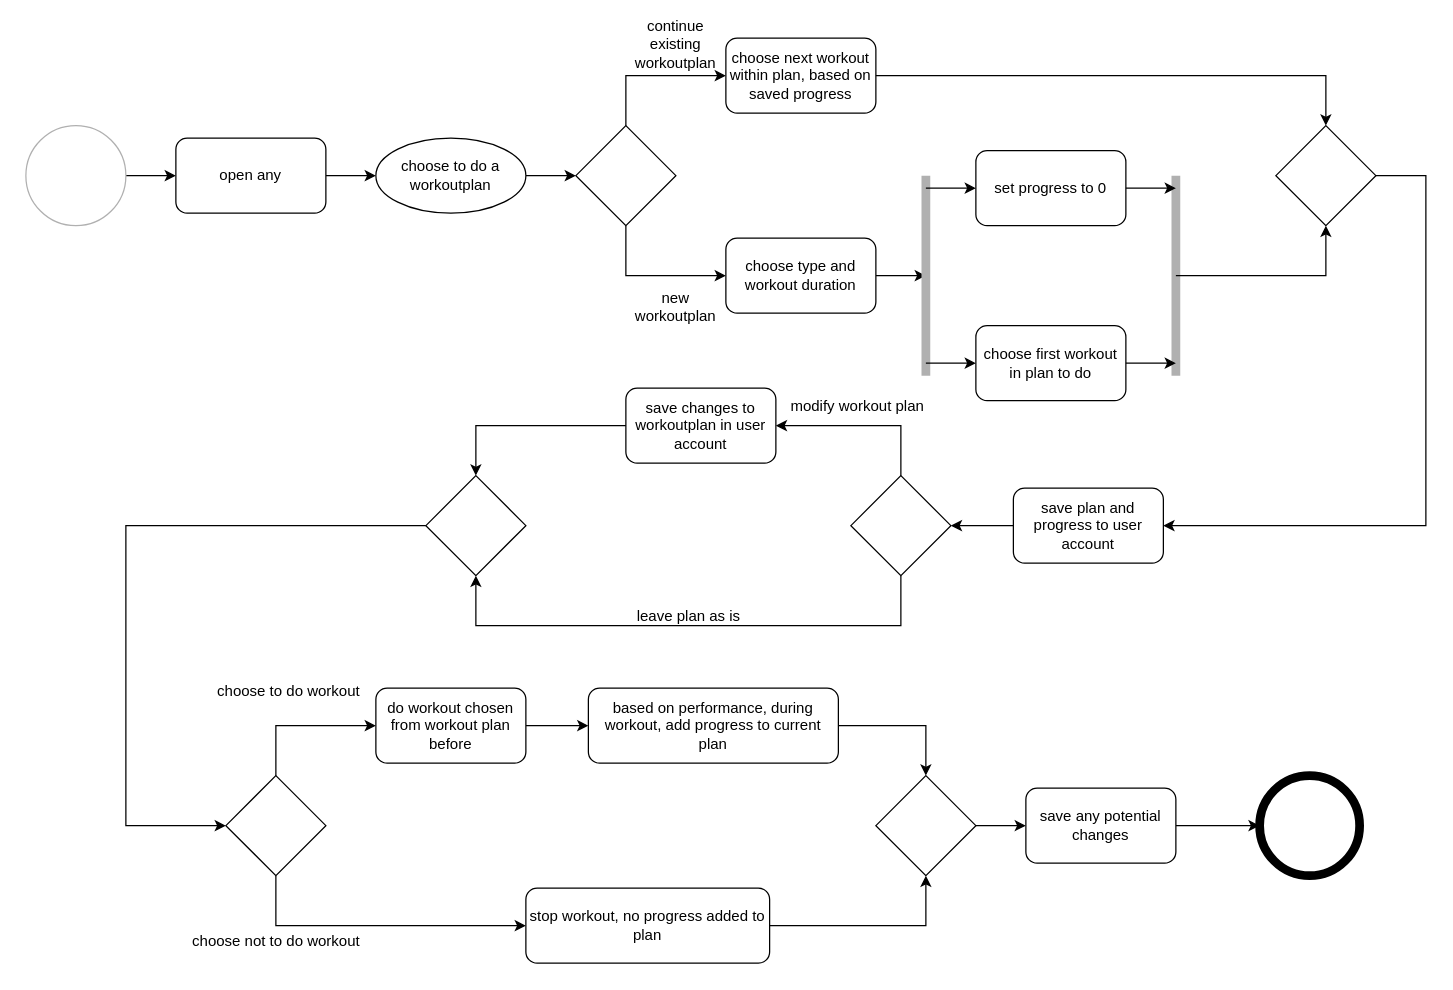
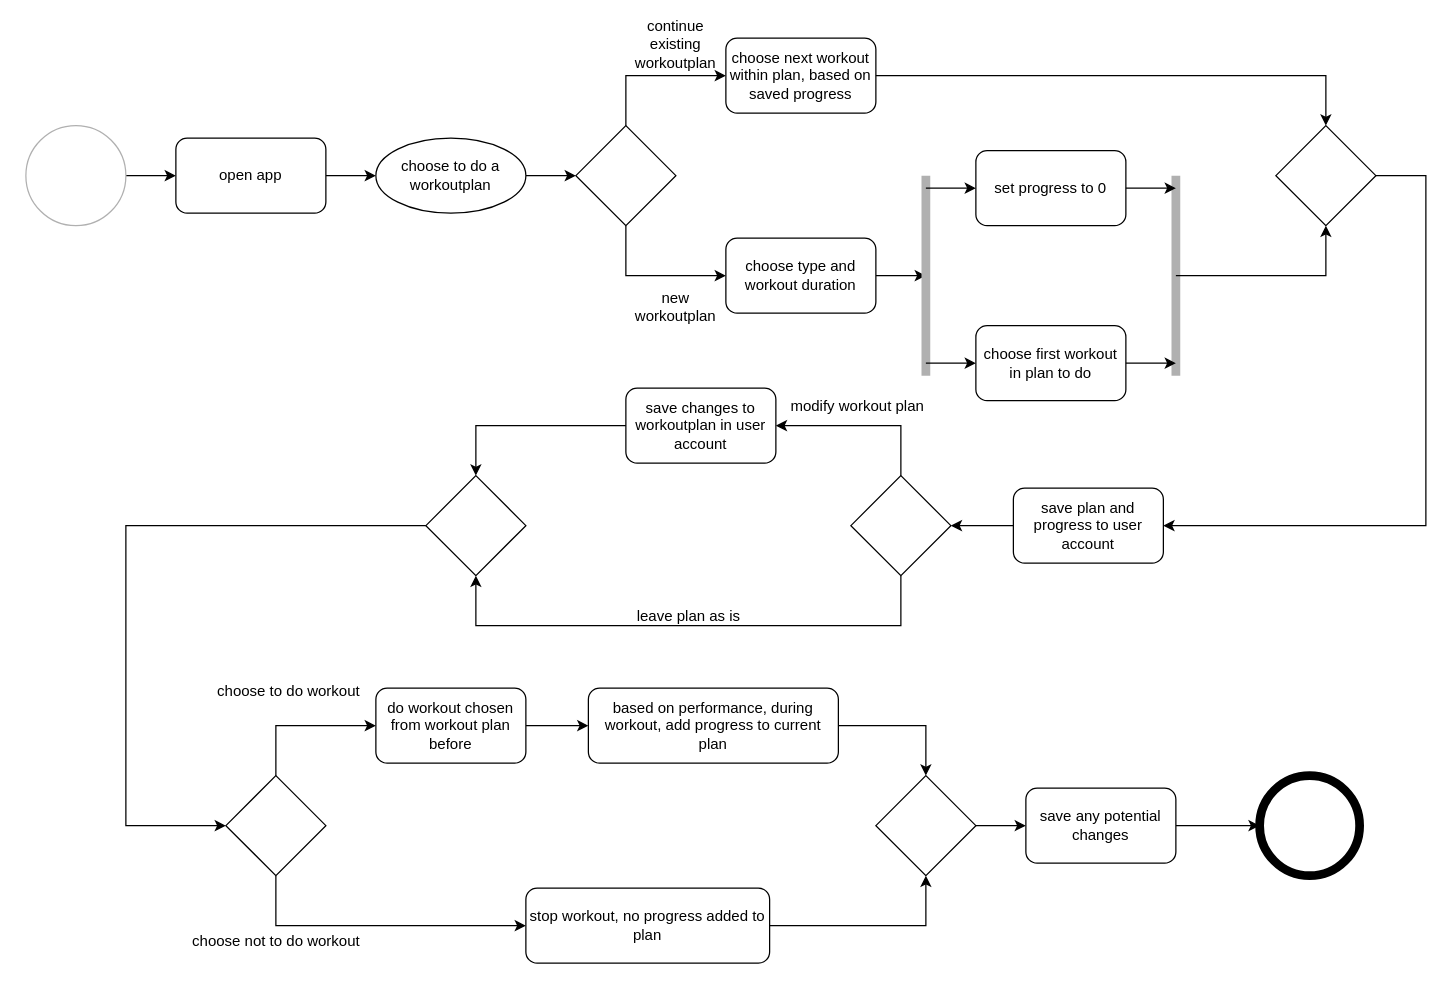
node "open any": label "open any" -> "open app"
